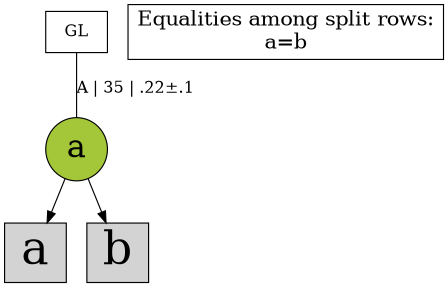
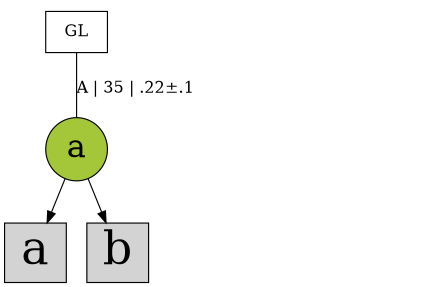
node "Equalities among split rows: a=b": removed
